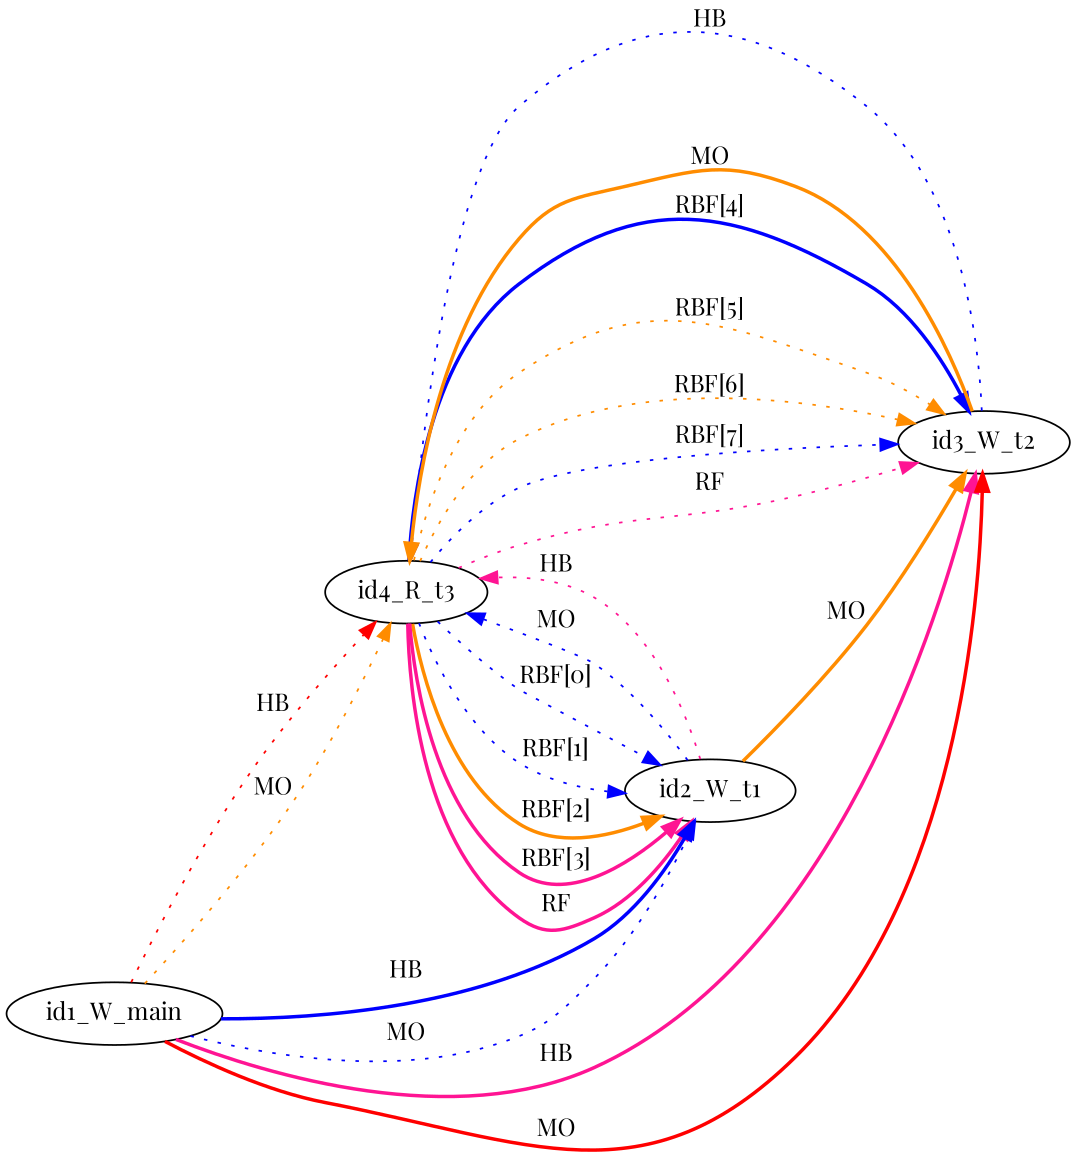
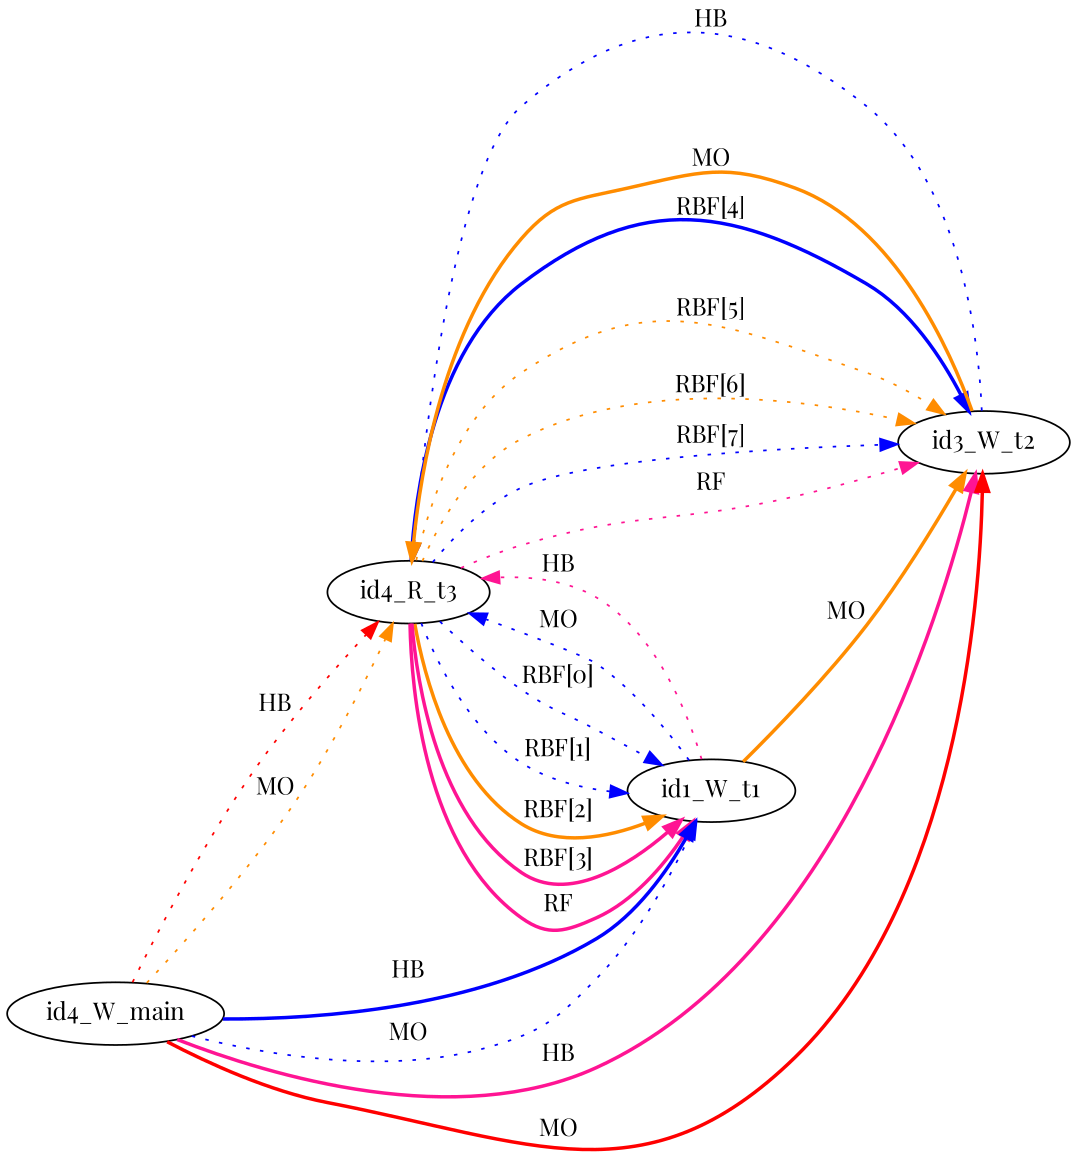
node "id2_W_t1": label "id2_W_t1" -> "id1_W_t1"
node "id1_W_main": label "id1_W_main" -> "id4_W_main"
